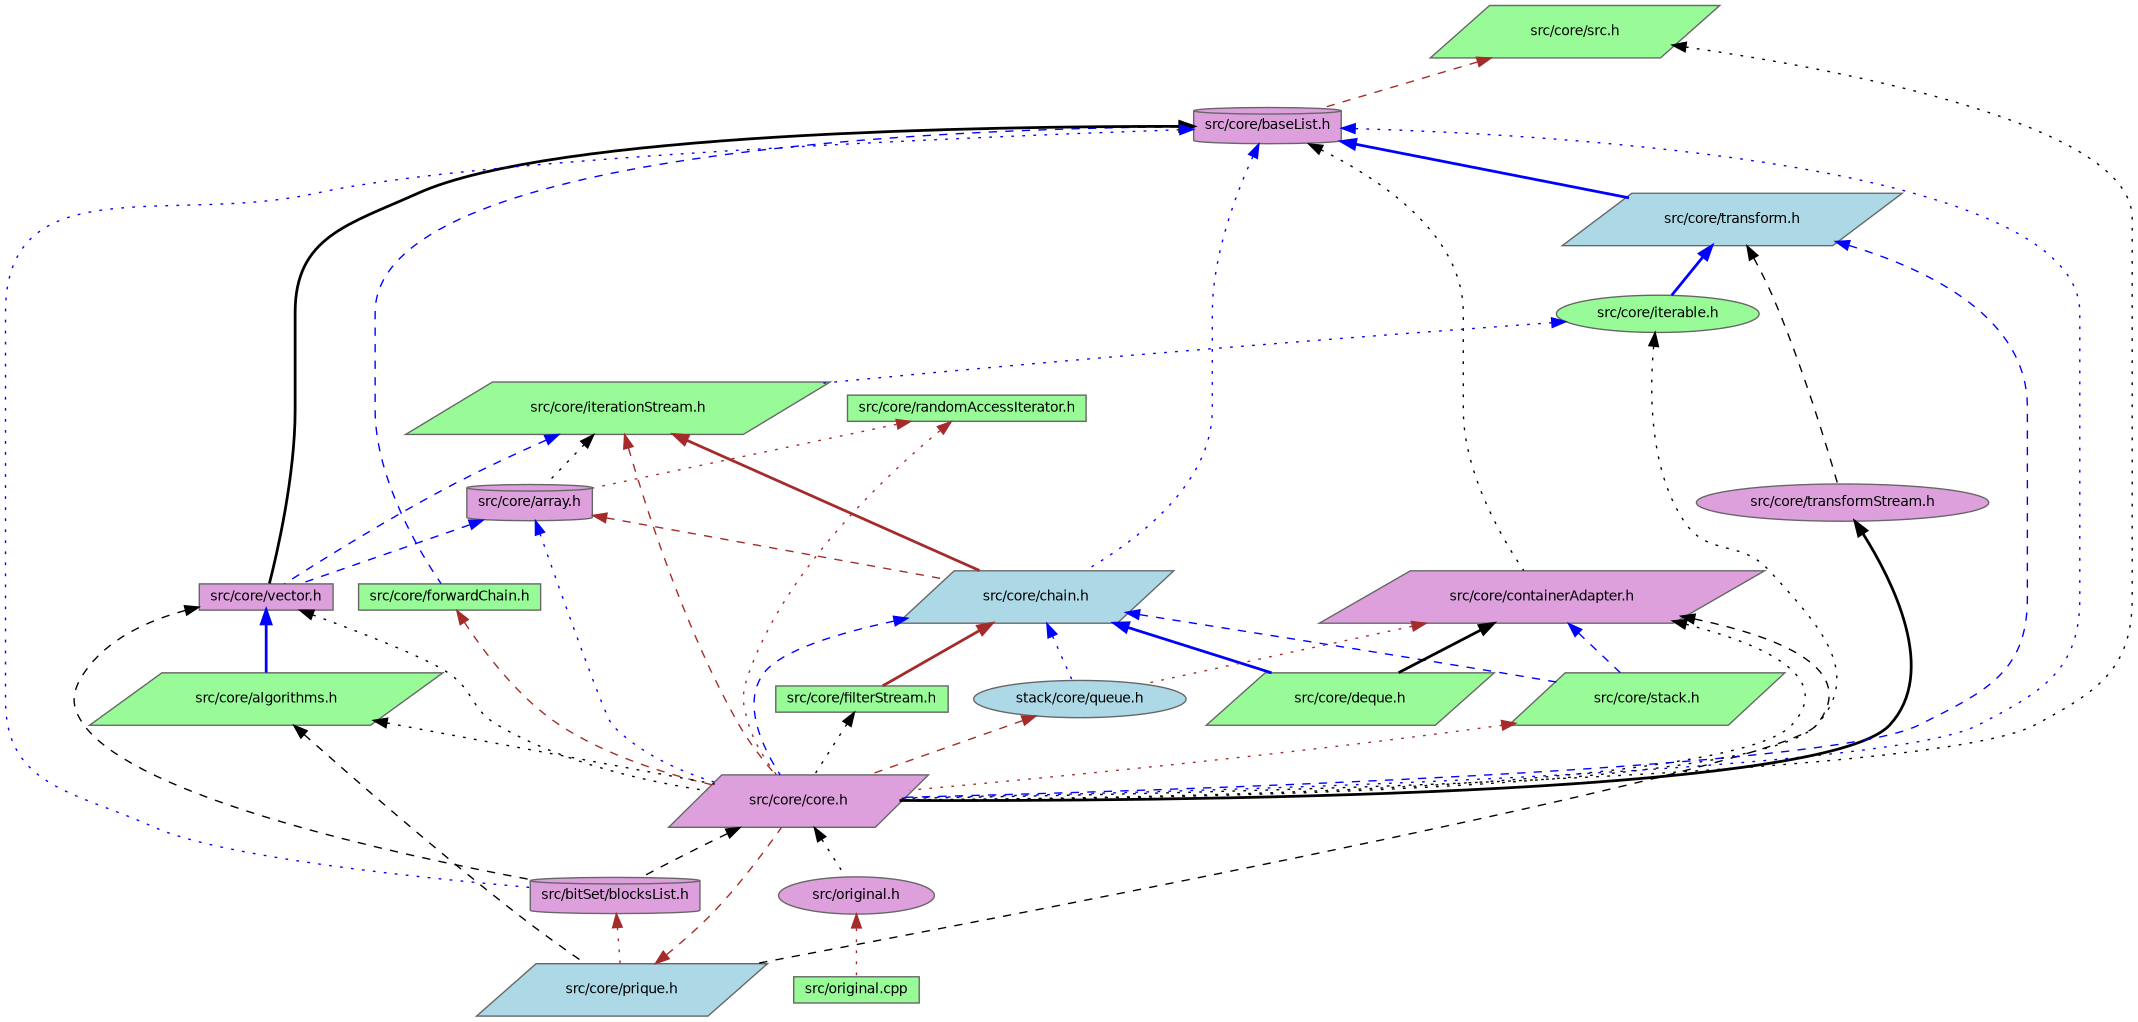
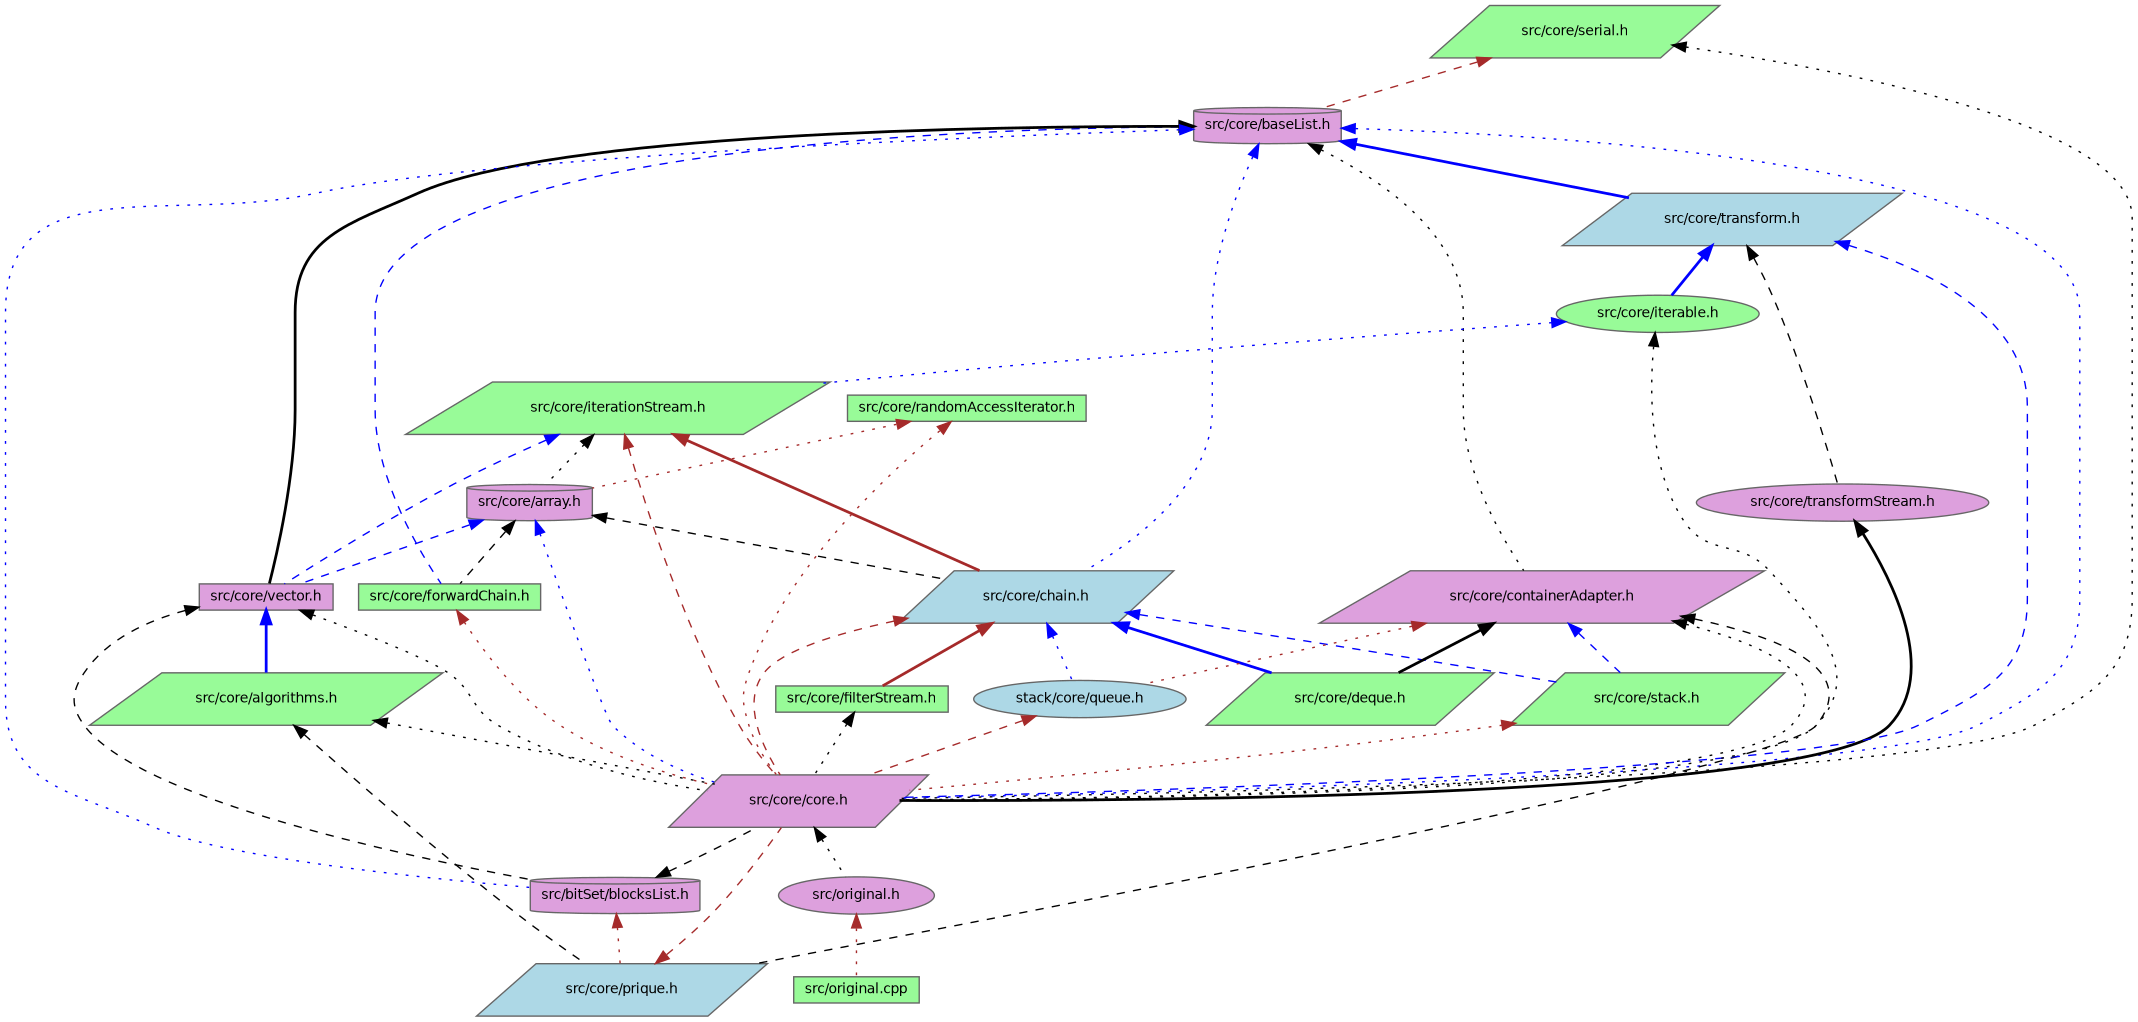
node "src/core/src.h": label "src/core/src.h" -> "src/core/serial.h"
edge "src/core/chain.h" -> "src/core/array.h": color brown -> black
edge "src/core/forwardChain.h" -> "src/core/array.h": added
edge "src/core/core.h" -> "src/core/chain.h": color blue -> brown
edge "src/core/core.h" -> "src/core/forwardChain.h": style dashed -> dotted
edge "src/bitSet/blocksList.h" -> "src/core/core.h": reversed
